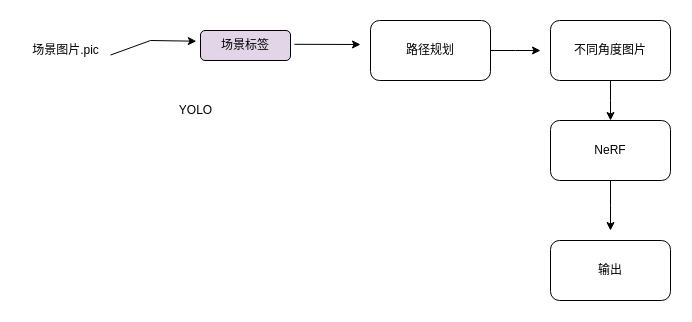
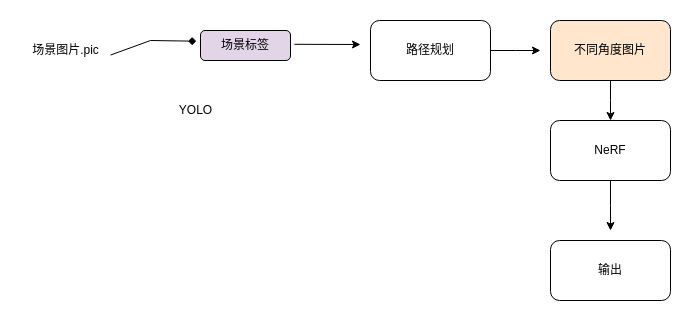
edge "场景图片.pic" -> "场景标签": arrowhead classic -> diamond
node "不同角度图片": fillcolor #ffffff -> #ffe6cc
